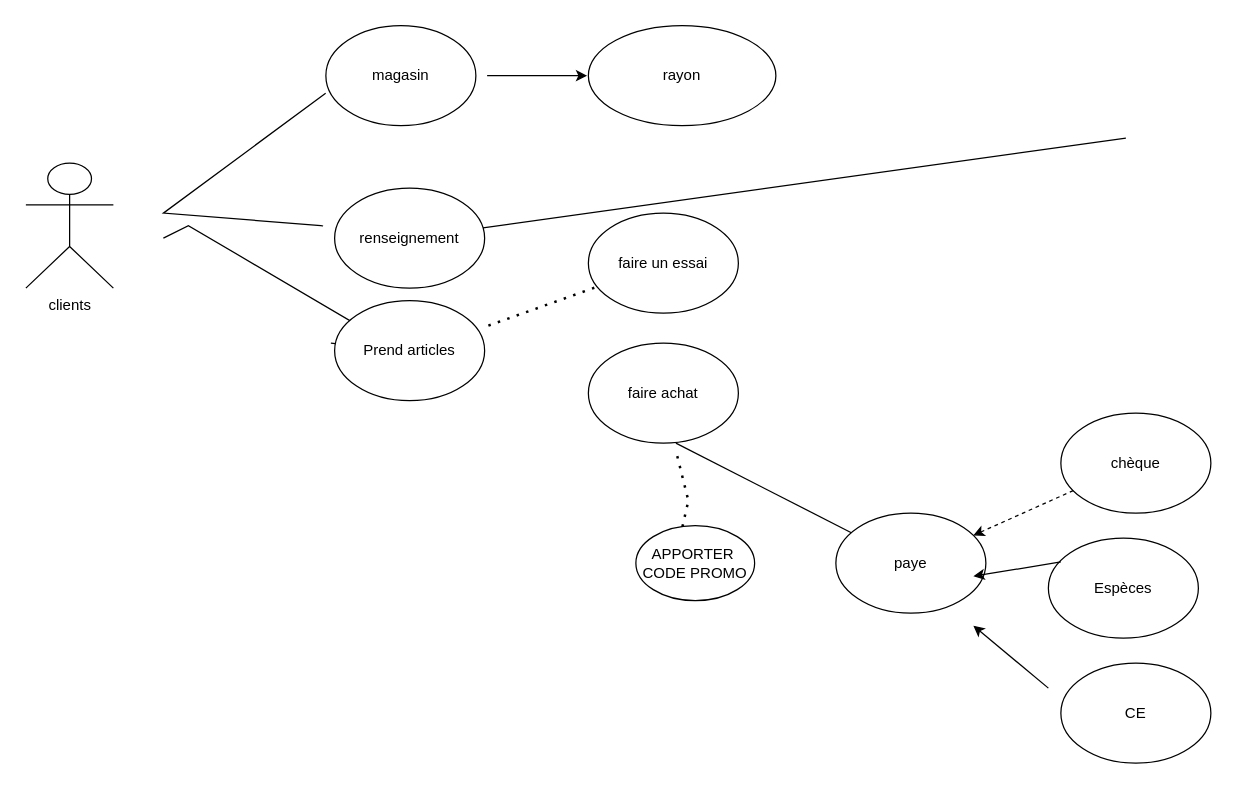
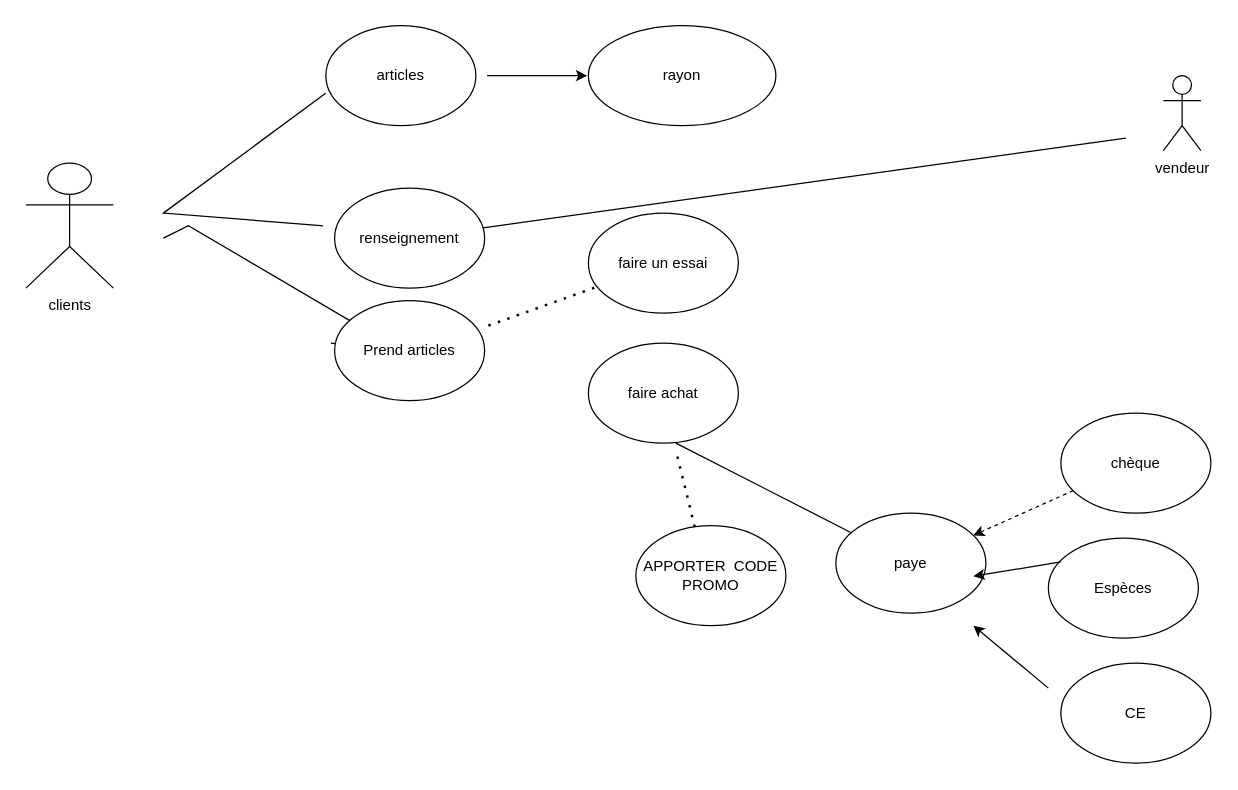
node "magasin": label "magasin" -> "articles"
node "vendeur": added
node "APPORTER CODE PROMO": size 119x75 -> 150x100
